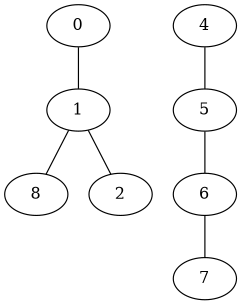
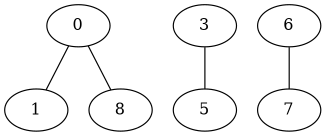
node "4": label "4" -> "3"
edge "1" -- "8": now "0" -- "8"
edge "5" -- "6": removed
node "2": removed
